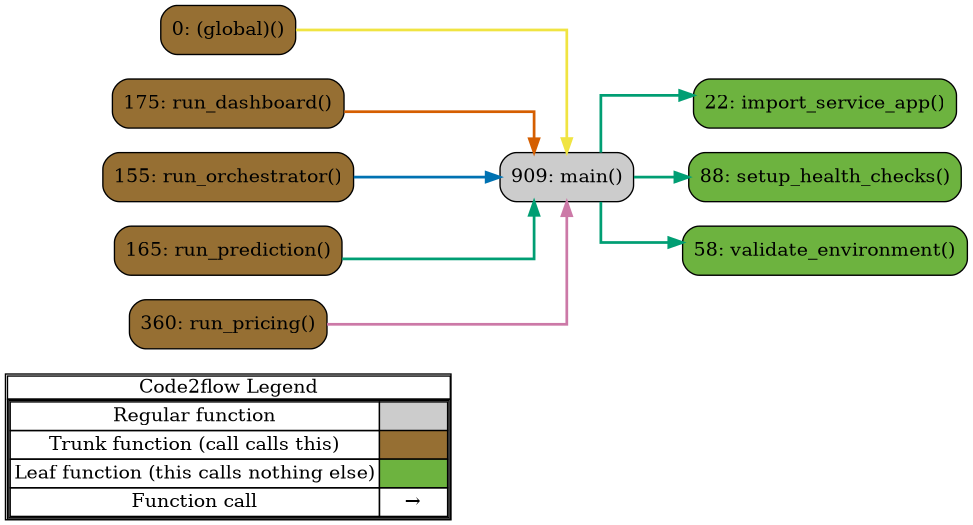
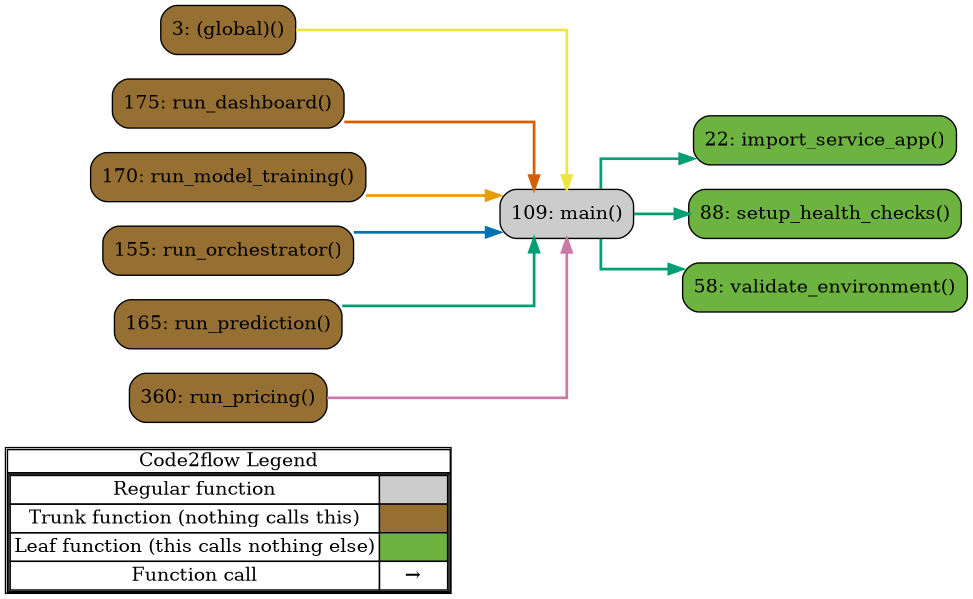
node "0: (global)()": label "0: (global)()" -> "3: (global)()"
node "170: run_model_training()": added
node "909: main()": label "909: main()" -> "109: main()"
node "Code2flow Legend": text "Trunk function (call calls this)" -> "Trunk function (nothing calls this)"
